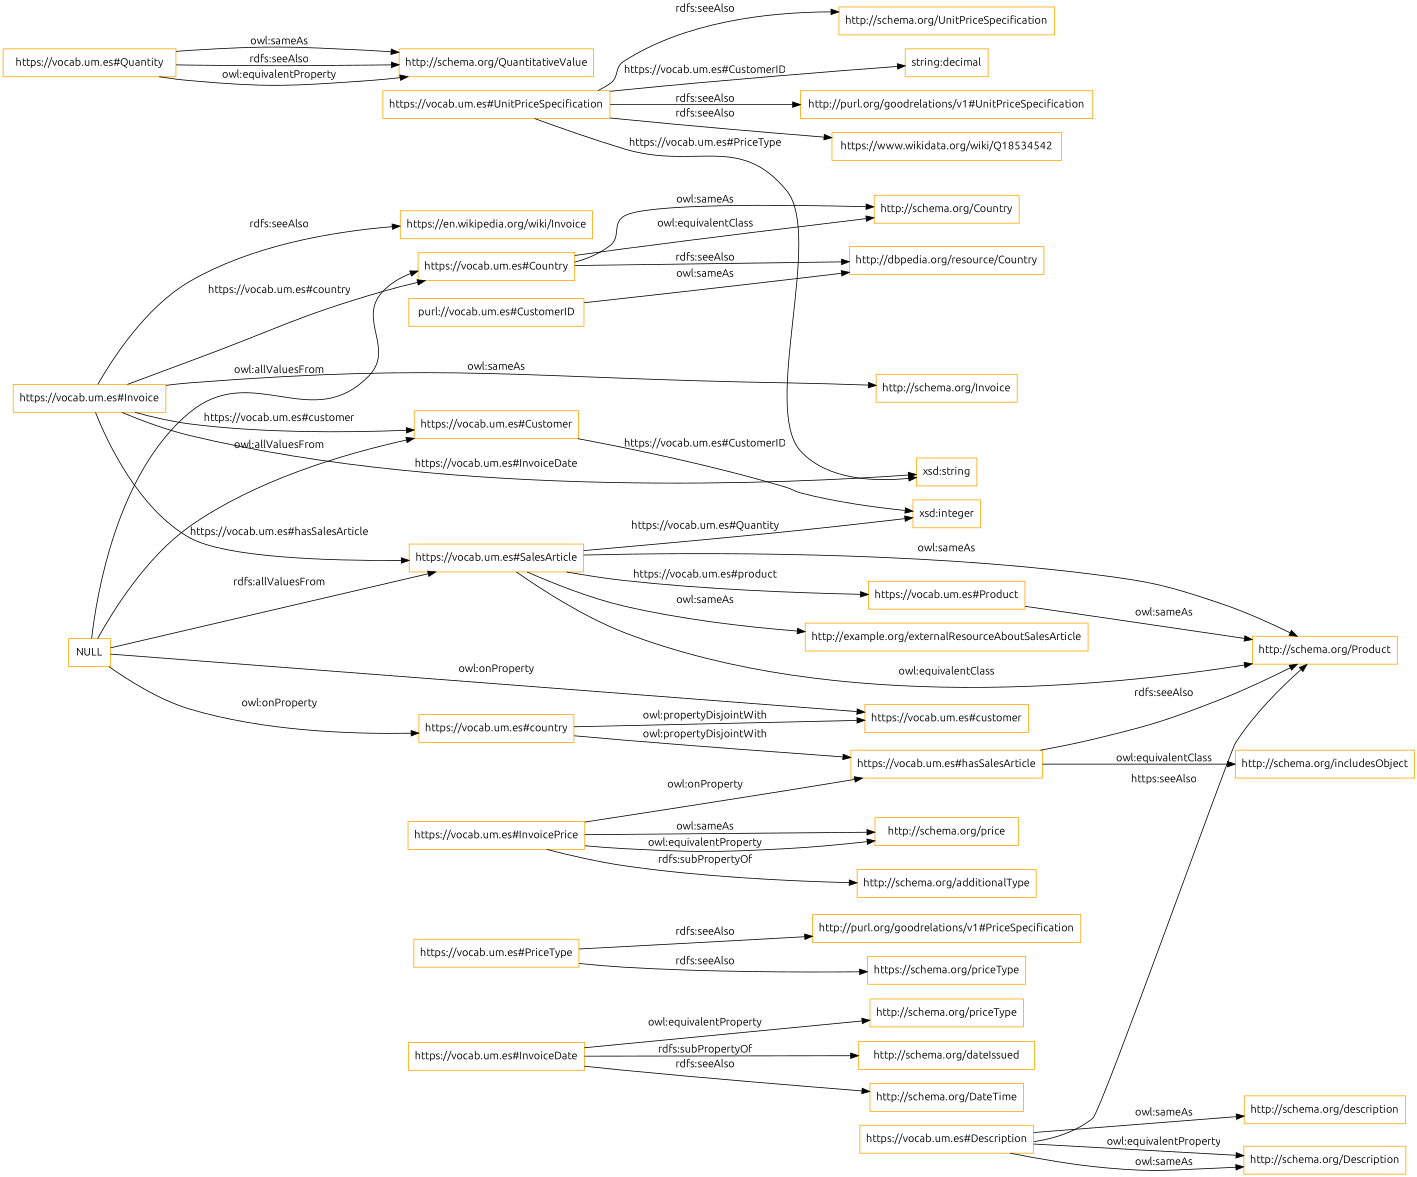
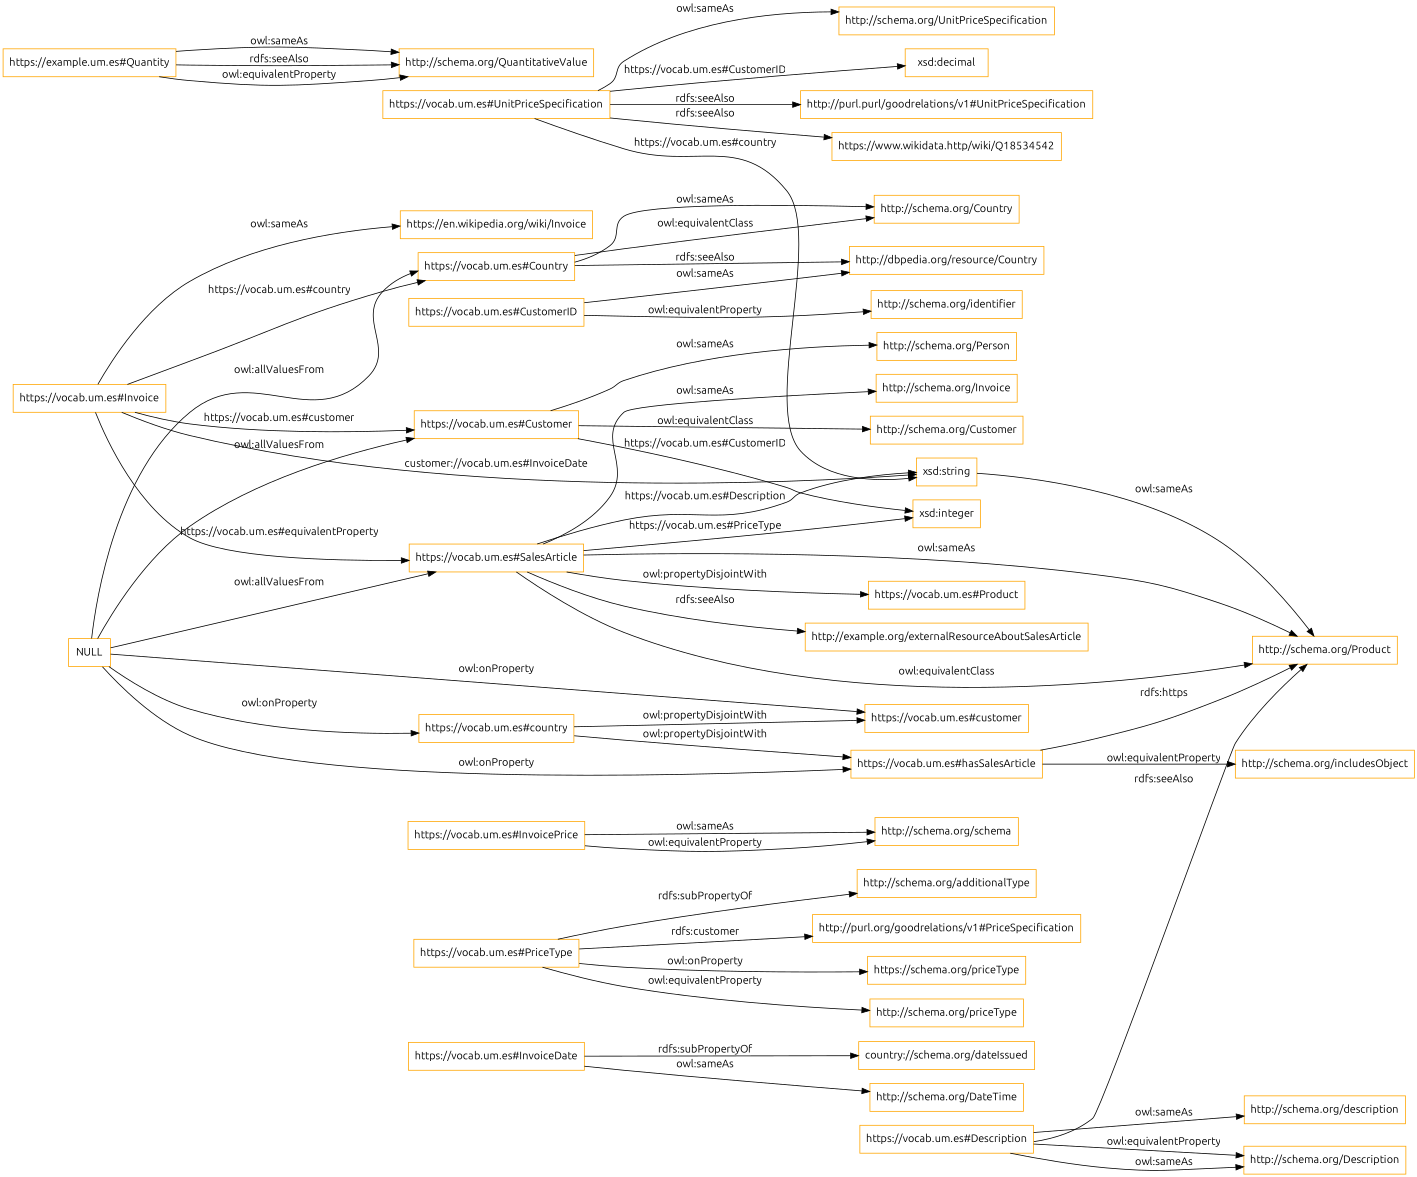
edge "https://vocab.um.es#UnitPriceSpecification" -> "http://schema.org/UnitPriceSpecification": label "rdfs:seeAlso" -> "owl:sameAs"
node "https://vocab.um.es#Quantity": label "https://vocab.um.es#Quantity" -> "https://example.um.es#Quantity"
node "string:decimal": label "string:decimal" -> "xsd:decimal"
node "http://purl.org/goodrelations/v1#UnitPriceSpecification": label "http://purl.org/goodrelations/v1#UnitPriceSpecification" -> "http://purl.purl/goodrelations/v1#UnitPriceSpecification"
edge "https://vocab.um.es#UnitPriceSpecification" -> "xsd:string": label "https://vocab.um.es#PriceType" -> "https://vocab.um.es#country"
node "https://www.wikidata.org/wiki/Q18534542": label "https://www.wikidata.org/wiki/Q18534542" -> "https://www.wikidata.http/wiki/Q18534542"
edge "https://vocab.um.es#Invoice" -> "https://en.wikipedia.org/wiki/Invoice": label "rdfs:seeAlso" -> "owl:sameAs"
node "http://schema.org/identifier": added
node "purl://vocab.um.es#CustomerID": label "purl://vocab.um.es#CustomerID" -> "https://vocab.um.es#CustomerID"
node "http://schema.org/Person": added
edge "https://vocab.um.es#Invoice" -> "http://schema.org/Invoice": now "https://vocab.um.es#SalesArticle" -> "http://schema.org/Invoice"
node "http://schema.org/Customer": added
edge "https://vocab.um.es#Invoice" -> "xsd:string": label "https://vocab.um.es#InvoiceDate" -> "customer://vocab.um.es#InvoiceDate"
edge "https://vocab.um.es#SalesArticle" -> "xsd:string": added, label "https://vocab.um.es#Description"
edge "https://vocab.um.es#SalesArticle" -> "xsd:integer": label "https://vocab.um.es#Quantity" -> "https://vocab.um.es#PriceType"
edge "https://vocab.um.es#Invoice" -> "https://vocab.um.es#SalesArticle": label "https://vocab.um.es#hasSalesArticle" -> "https://vocab.um.es#equivalentProperty"
edge "https://vocab.um.es#SalesArticle" -> "https://vocab.um.es#Product": label "https://vocab.um.es#product" -> "owl:propertyDisjointWith"
edge "NULL" -> "https://vocab.um.es#SalesArticle": label "rdfs:allValuesFrom" -> "owl:allValuesFrom"
edge "https://vocab.um.es#SalesArticle" -> "http://example.org/externalResourceAboutSalesArticle": label "owl:sameAs" -> "rdfs:seeAlso"
edge "https://vocab.um.es#Product" -> "http://schema.org/Product": now "xsd:string" -> "http://schema.org/Product"
edge "https://vocab.um.es#hasSalesArticle" -> "http://schema.org/Product": label "rdfs:seeAlso" -> "rdfs:https"
edge "https://vocab.um.es#hasSalesArticle" -> "http://schema.org/includesObject": label "owl:equivalentClass" -> "owl:equivalentProperty"
edge "https://vocab.um.es#Description" -> "http://schema.org/Product": label "https:seeAlso" -> "rdfs:seeAlso"
edge "https://vocab.um.es#InvoicePrice" -> "https://vocab.um.es#hasSalesArticle": now "NULL" -> "https://vocab.um.es#hasSalesArticle"
node "http://schema.org/price": label "http://schema.org/price" -> "http://schema.org/schema"
edge "https://vocab.um.es#InvoicePrice" -> "http://schema.org/additionalType": now "https://vocab.um.es#PriceType" -> "http://schema.org/additionalType"
edge "https://vocab.um.es#PriceType" -> "http://purl.org/goodrelations/v1#PriceSpecification": label "rdfs:seeAlso" -> "rdfs:customer"
edge "https://vocab.um.es#PriceType" -> "https://schema.org/priceType": label "rdfs:seeAlso" -> "owl:onProperty"
edge "https://vocab.um.es#InvoiceDate" -> "http://schema.org/priceType": now "https://vocab.um.es#PriceType" -> "http://schema.org/priceType"
node "http://schema.org/dateIssued": label "http://schema.org/dateIssued" -> "country://schema.org/dateIssued"
edge "https://vocab.um.es#InvoiceDate" -> "http://schema.org/DateTime": label "rdfs:seeAlso" -> "owl:sameAs"
